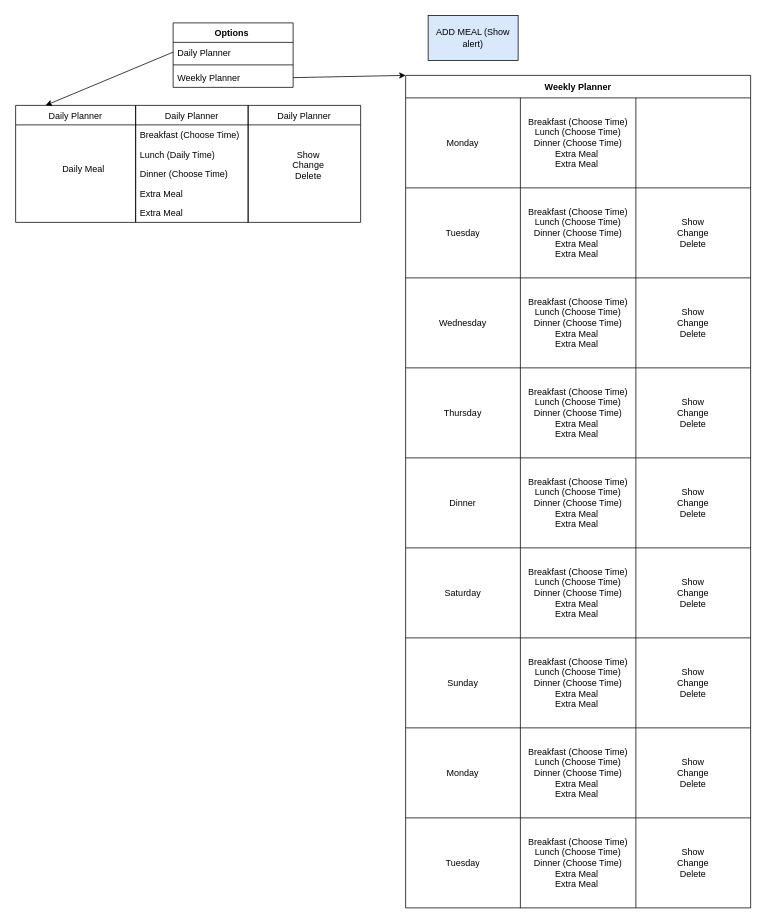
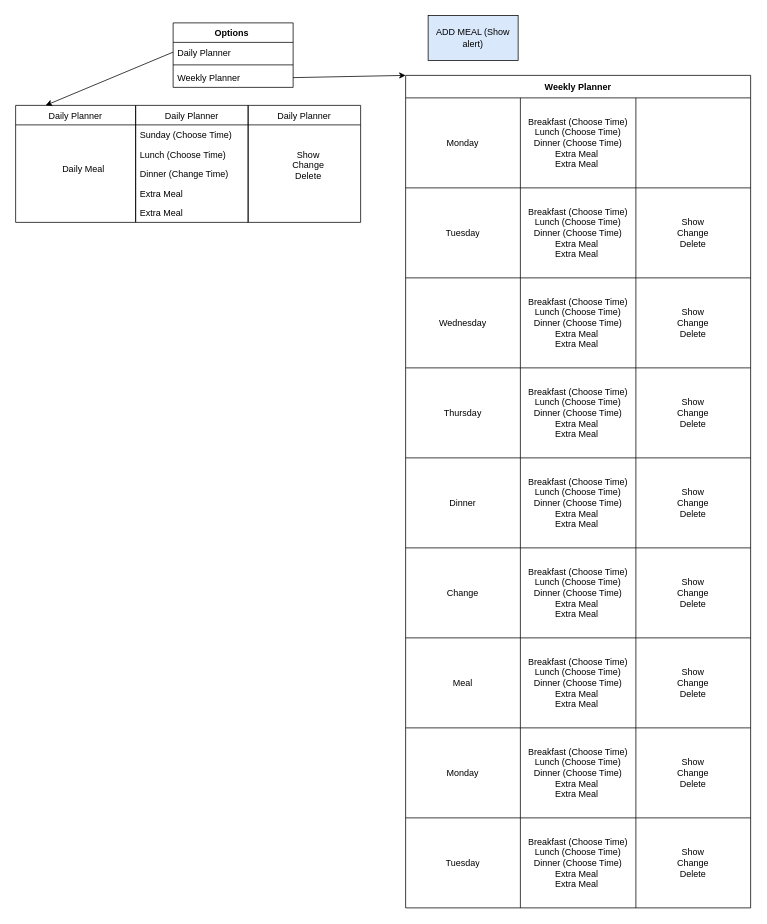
node "Breakfast (Choose Time)": label "Breakfast (Choose Time)" -> "Sunday (Choose Time)"
node "Lunch (Daily Time)": label "Lunch (Daily Time)" -> "Lunch (Choose Time)"
node "Dinner (Choose Time)": label "Dinner (Choose Time)" -> "Dinner (Change Time)"
node "Saturday": label "Saturday" -> "Change"
node "Sunday": label "Sunday" -> "Meal"
